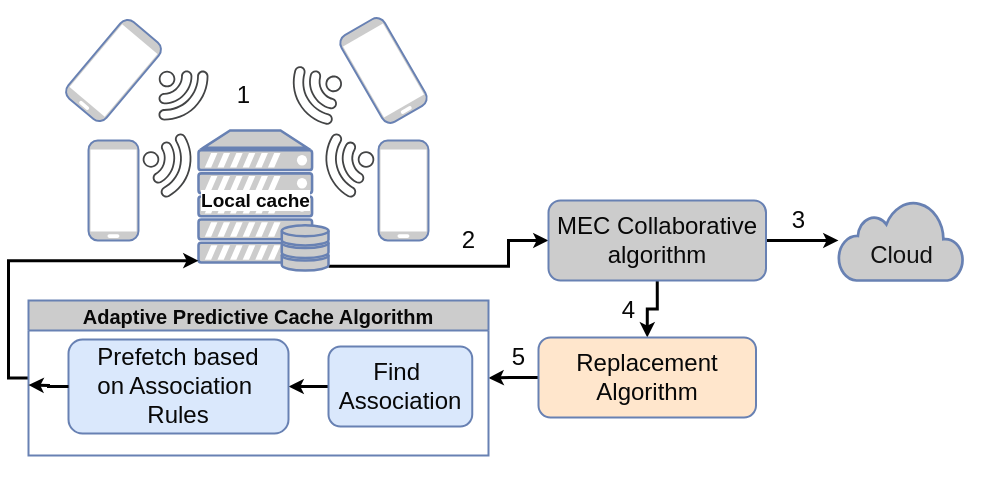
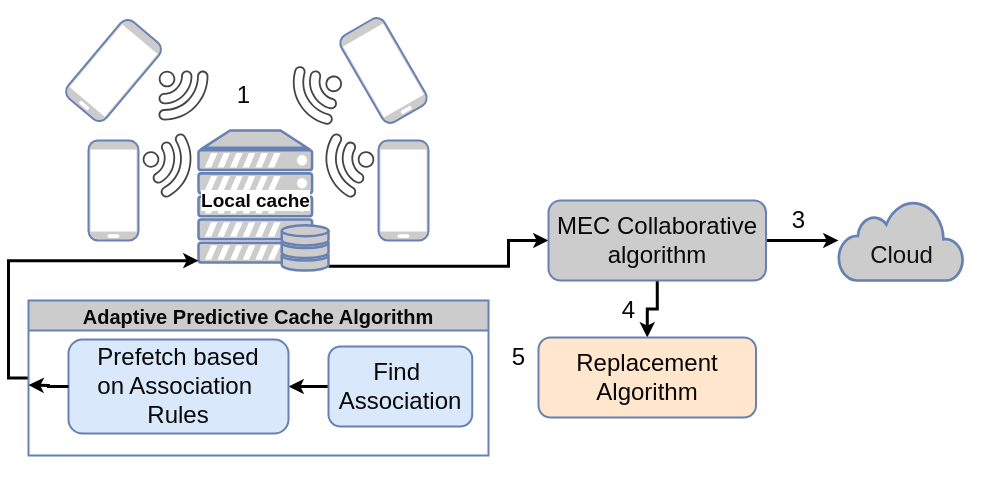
node "2": removed
edge "Replacement Algorithm" -> "Adaptive Predictive Cache Algorithm": removed
